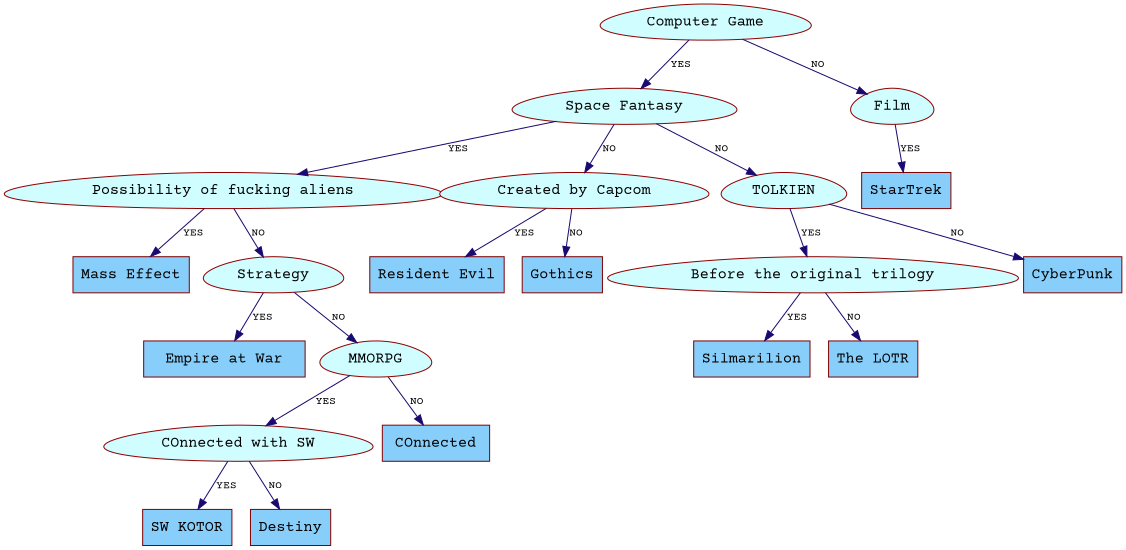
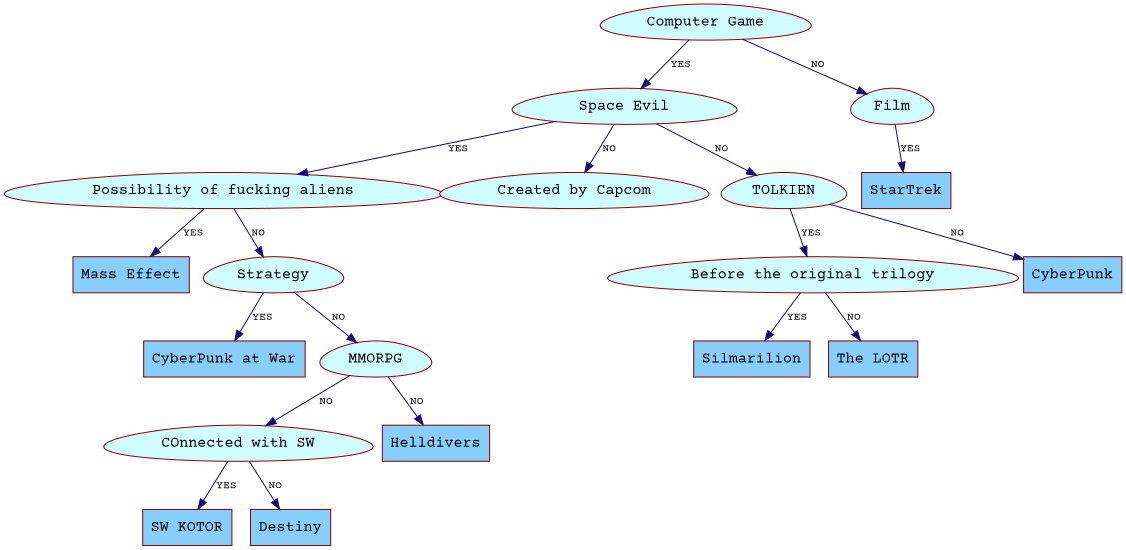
node "Space Fantasy": label "Space Fantasy" -> "Space Evil"
node "Resident Evil": removed
node "Gothics": removed
node "Empire at War": label "Empire at War" -> "CyberPunk at War"
edge "MMORPG" -> "COnnected with SW": label "YES" -> "NO"
node "COnnected": label "COnnected" -> "Helldivers"
